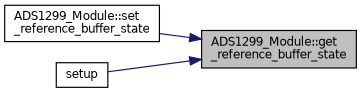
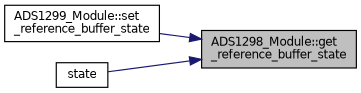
node "ADS1299_Module::get _reference_buffer_state": label "ADS1299_Module::get _reference_buffer_state" -> "ADS1298_Module::get _reference_buffer_state"
node "setup": label "setup" -> "state"
